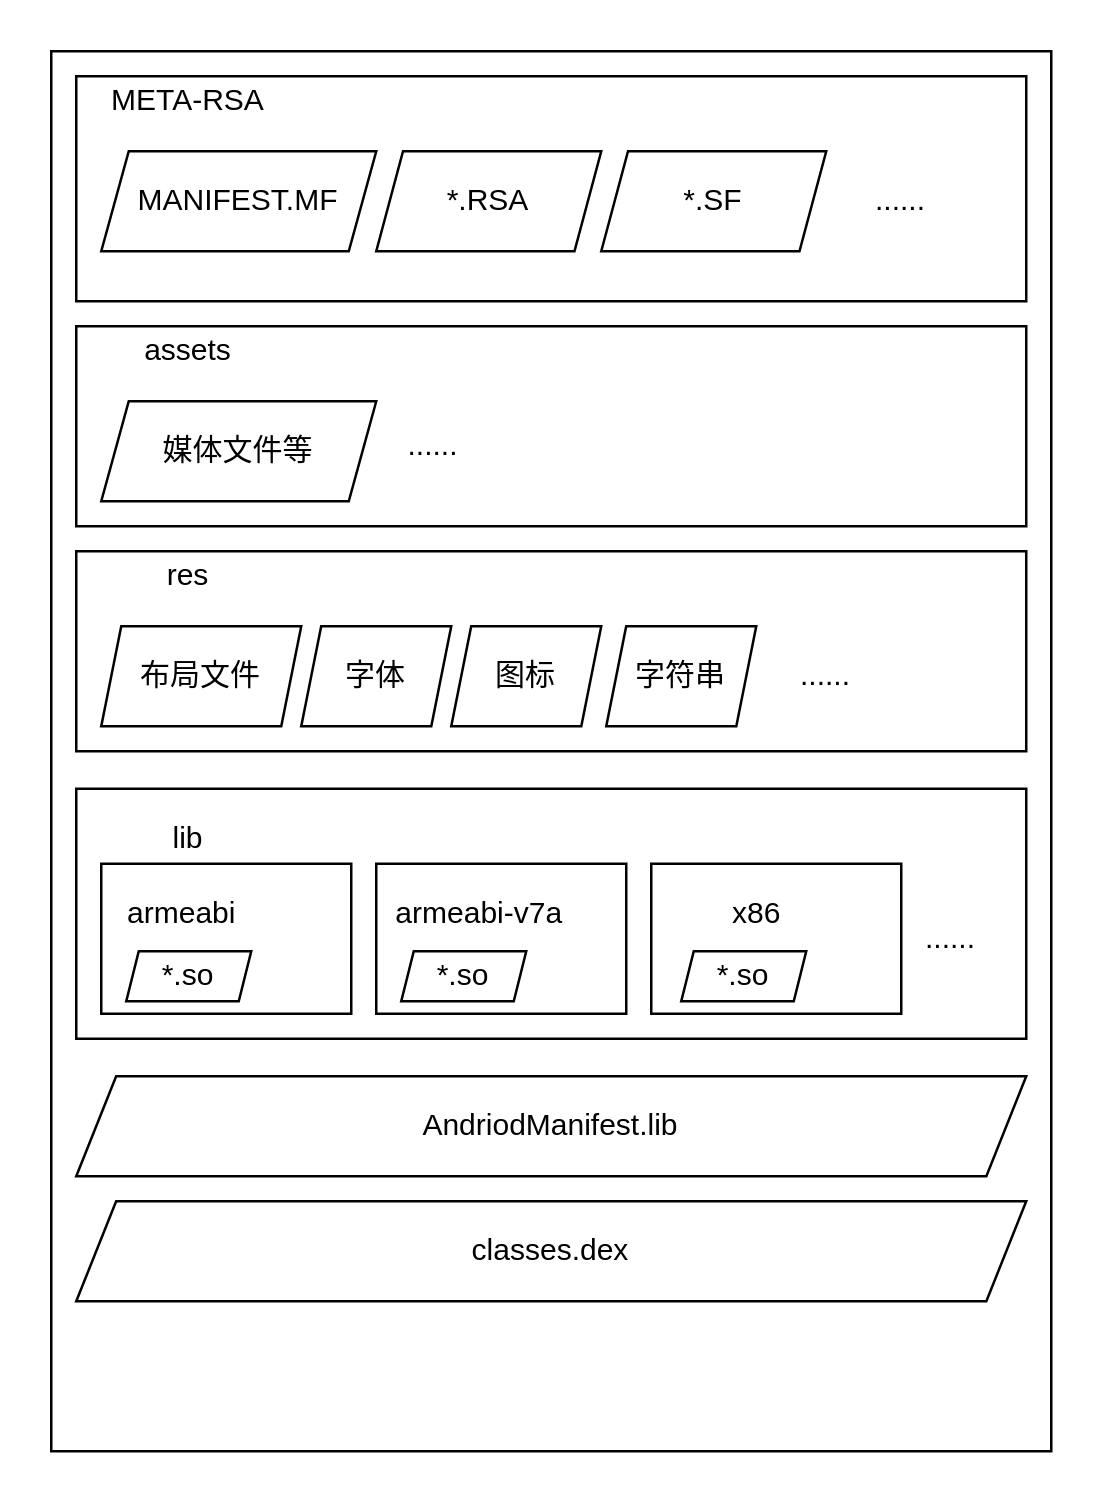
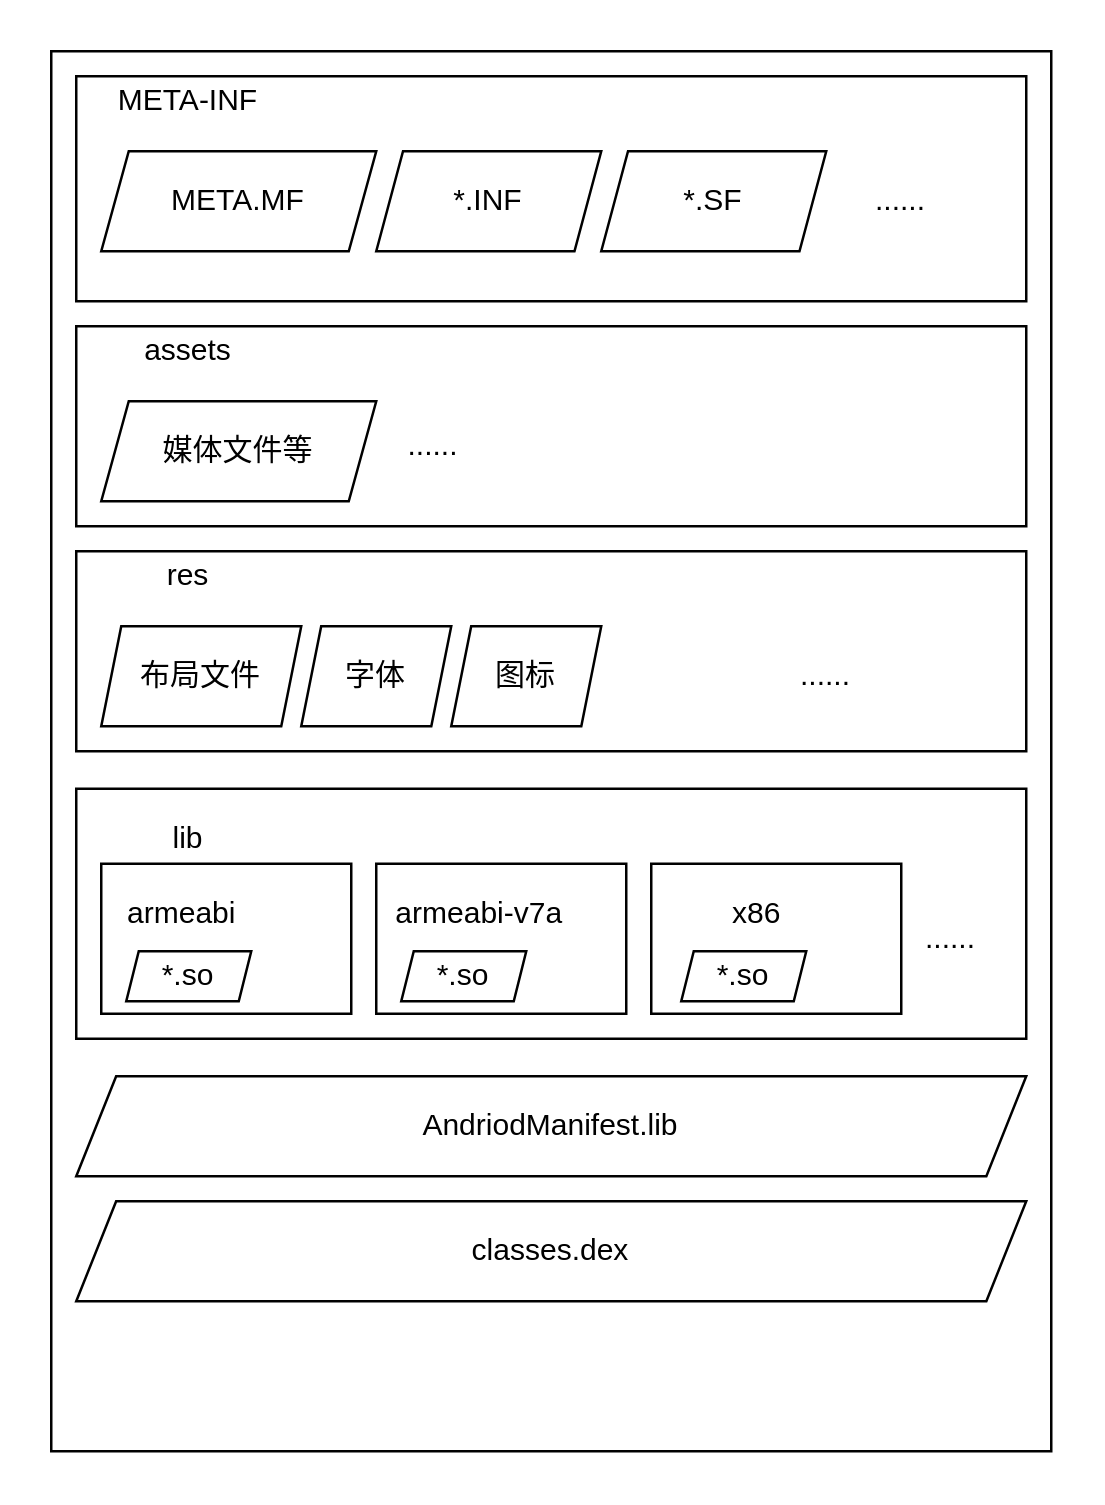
node "META-RSA": label "META-RSA" -> "META-INF"
node "MANIFEST.MF": label "MANIFEST.MF" -> "META.MF"
node "*.RSA": label "*.RSA" -> "*.INF"
node "字符串": removed
